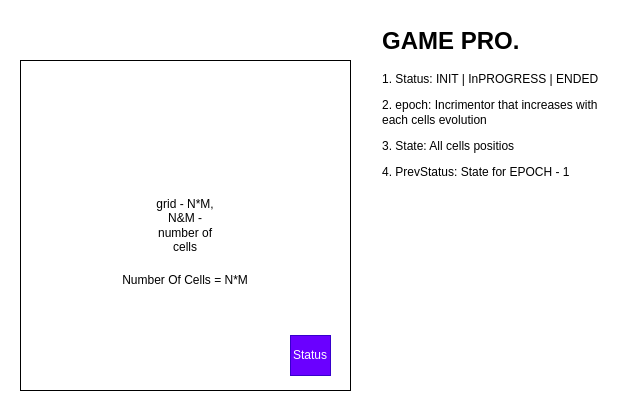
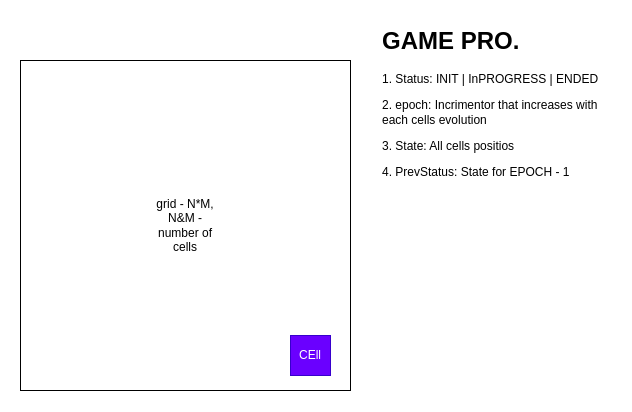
node "Number Of Cells = N*M": removed
node "Status": label "Status" -> "CEll"
